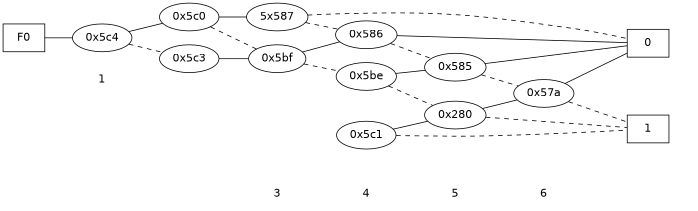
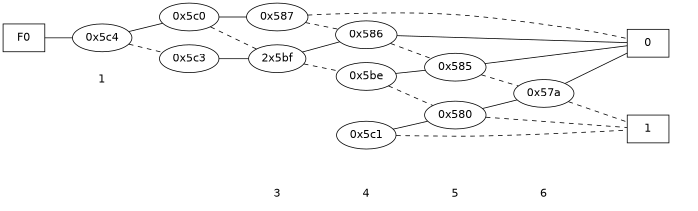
node "5x587": label "5x587" -> "0x587"
node "0x5bf": label "0x5bf" -> "2x5bf"
node "0x280": label "0x280" -> "0x580"
